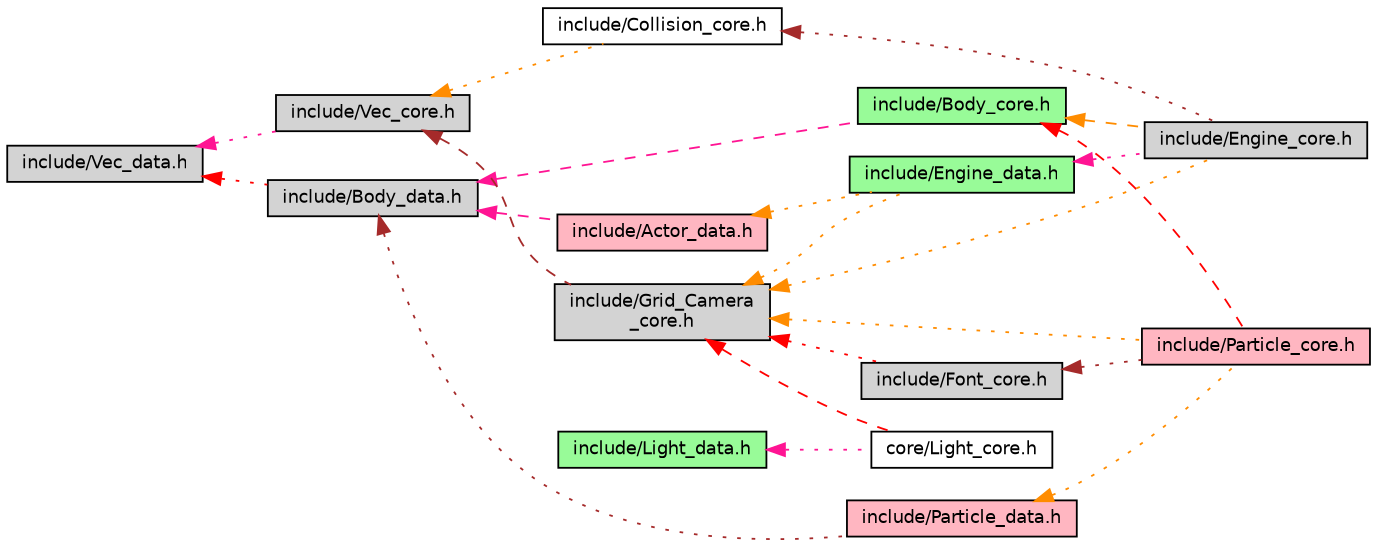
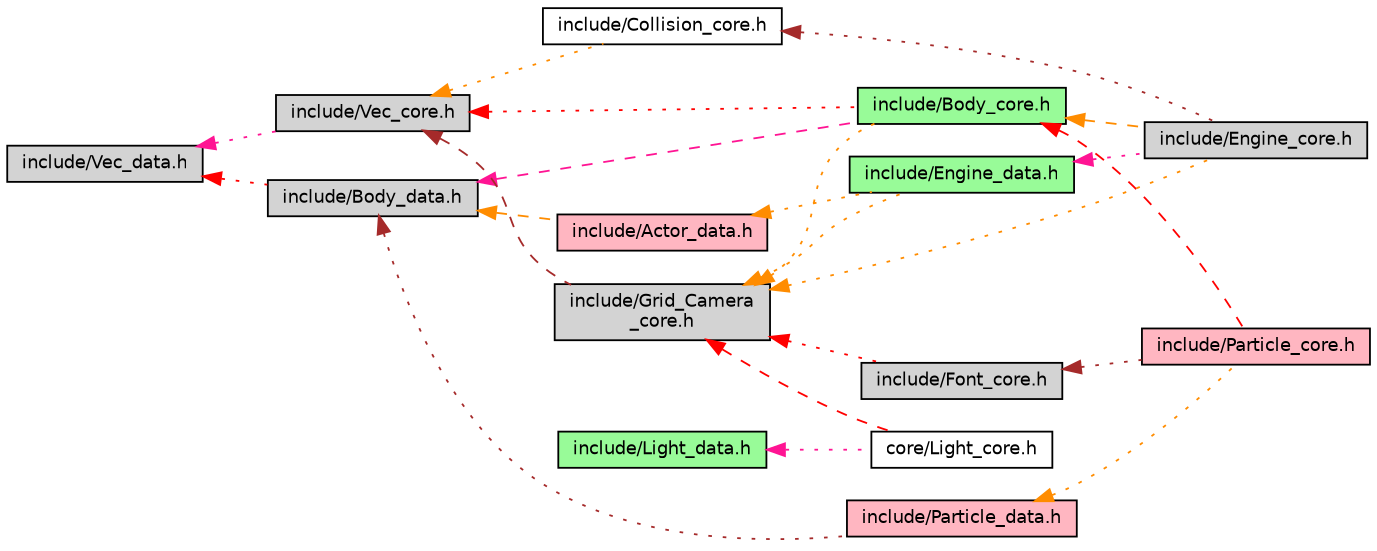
edge "include/Body_core.h" -> "include/Vec_core.h": added
edge "include/Actor_data.h" -> "include/Body_data.h": color deeppink -> darkorange
edge "include/Particle_core.h" -> "include/Grid_Camera _core.h": now "include/Body_core.h" -> "include/Grid_Camera _core.h"
